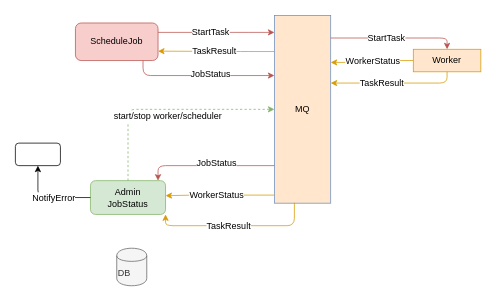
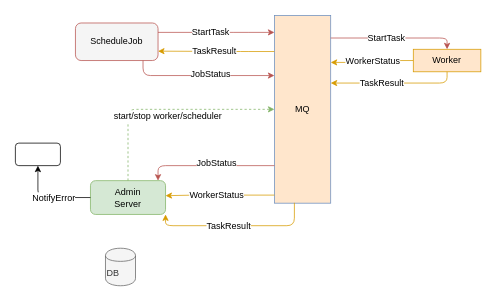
node "ScheduleJob": fillcolor #f8cecc -> #f5f5f5
node "Admin JobStatus": label "Admin JobStatus" -> "Admin Server"
node "DB": moved (132, 267) -> (120, 267)
